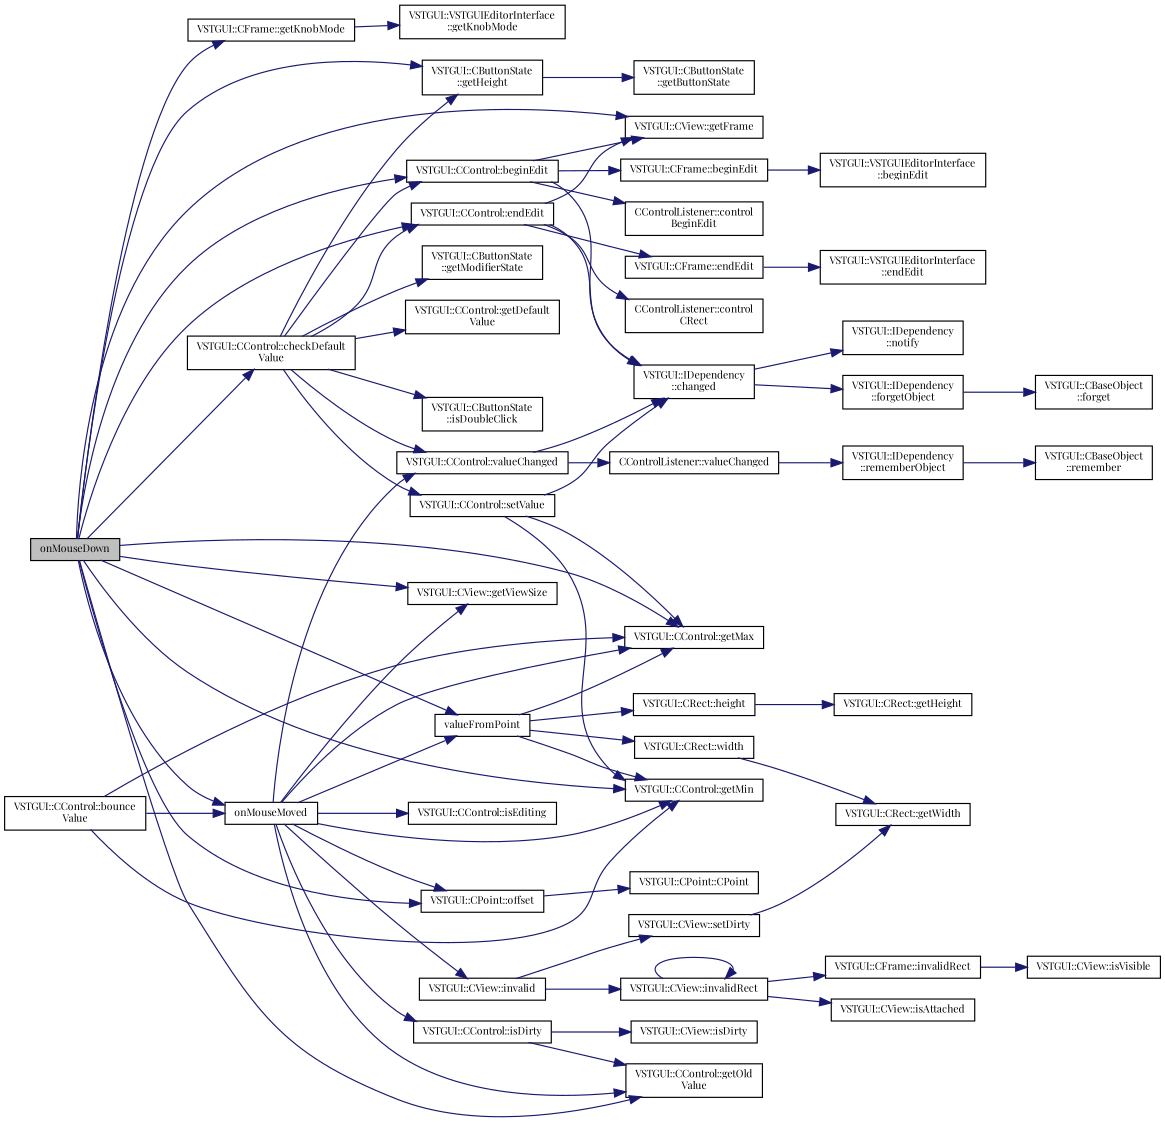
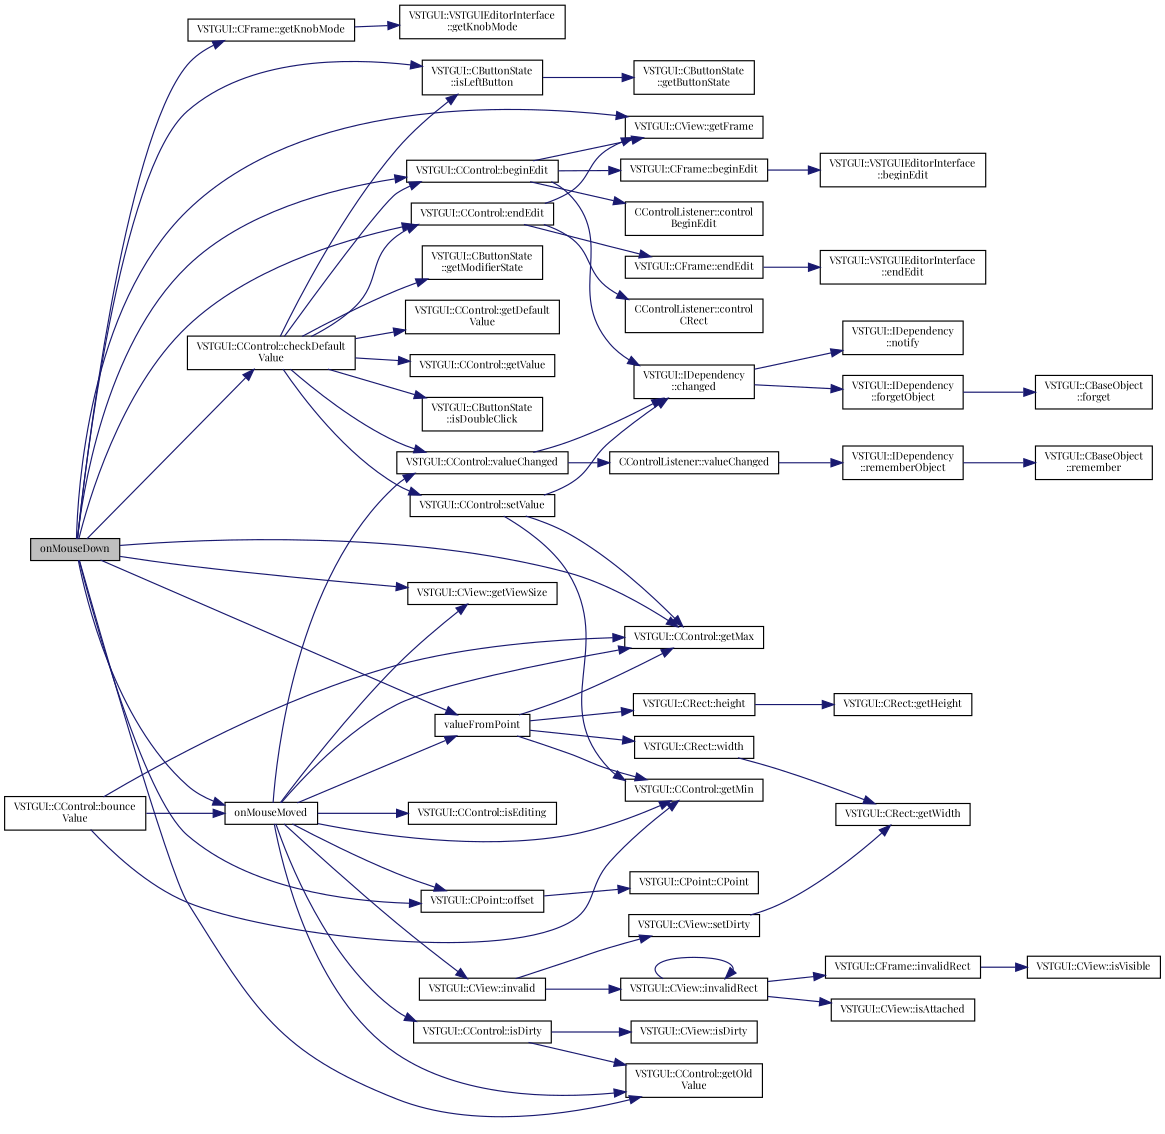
node "VSTGUI::CButtonState ::getHeight": label "VSTGUI::CButtonState ::getHeight" -> "VSTGUI::CButtonState ::isLeftButton"
edge "VSTGUI::CControl::endEdit" -> "VSTGUI::IDependency ::changed": removed
node "VSTGUI::CControl::getValue": added
edge "onMouseDown" -> "VSTGUI::CControl::getMin": removed
